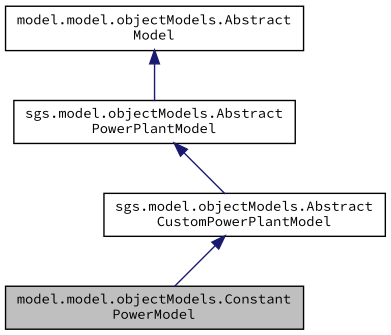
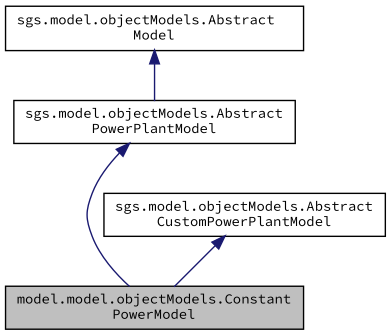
node "model.model.objectModels.Abstract Model": label "model.model.objectModels.Abstract Model" -> "sgs.model.objectModels.Abstract Model"
edge "sgs.model.objectModels.Abstract CustomPowerPlantModel" -> "sgs.model.objectModels.Abstract PowerPlantModel": now "model.model.objectModels.Constant PowerModel" -> "sgs.model.objectModels.Abstract PowerPlantModel"
